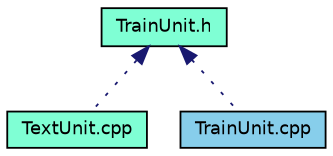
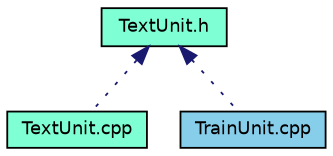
node "TrainUnit.h": label "TrainUnit.h" -> "TextUnit.h"
